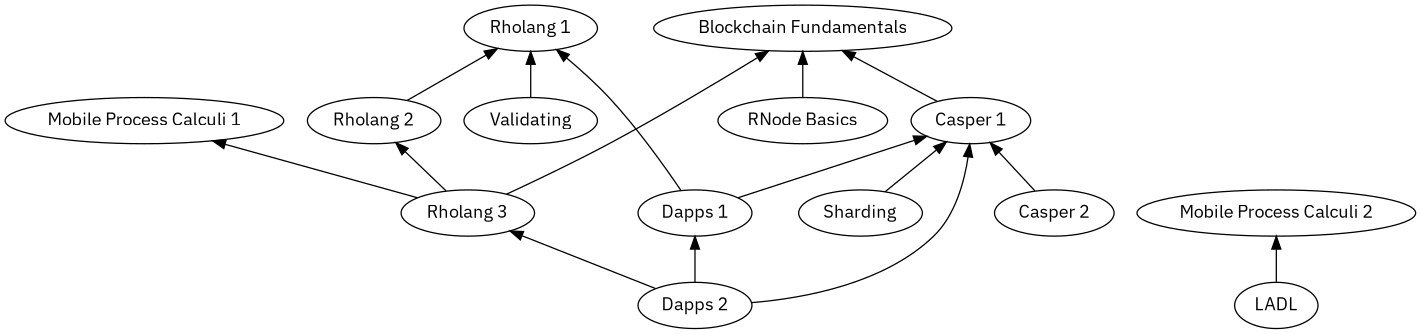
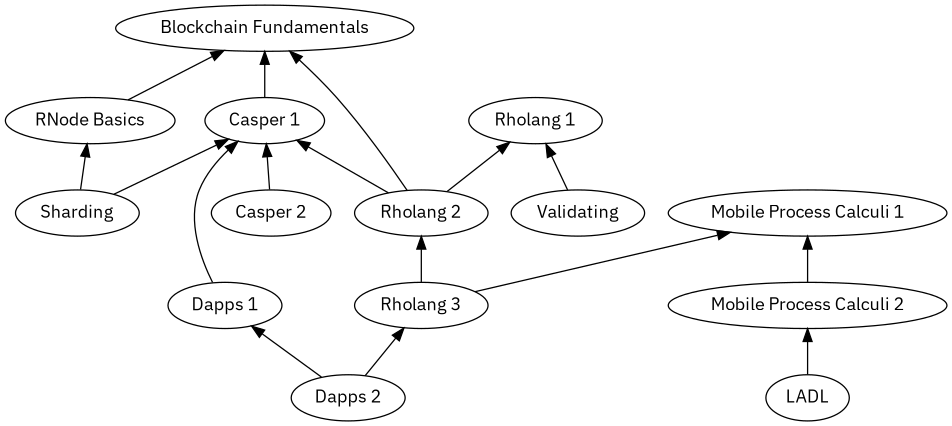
edge "Dapps 1" -> "Rholang 1": removed
edge "Rholang 3" -> "Blockchain Fundamentals": now "Rholang 2" -> "Blockchain Fundamentals"
edge "Sharding" -> "RNode Basics": added
edge "Mobile Process Calculi 2" -> "Mobile Process Calculi 1": added
edge "Dapps 2" -> "Casper 1": now "Rholang 2" -> "Casper 1"
